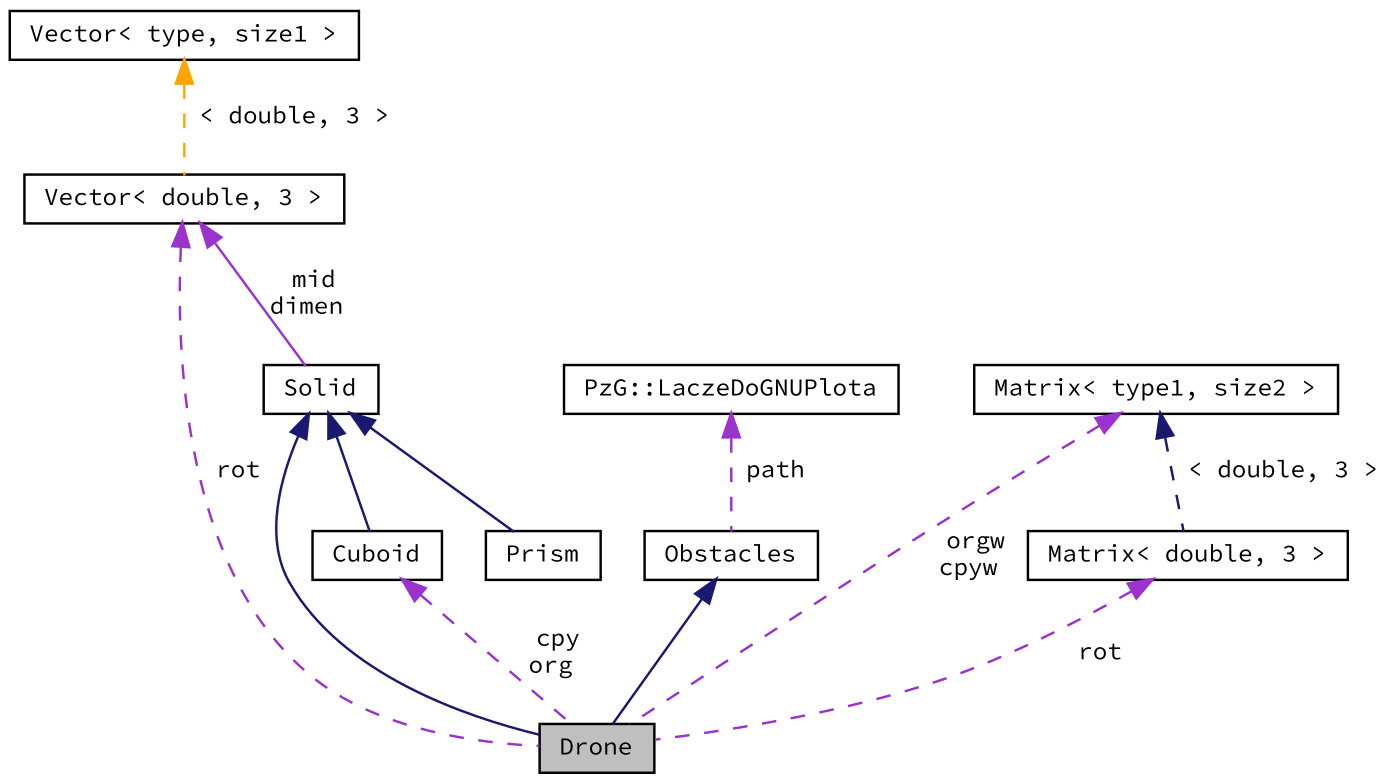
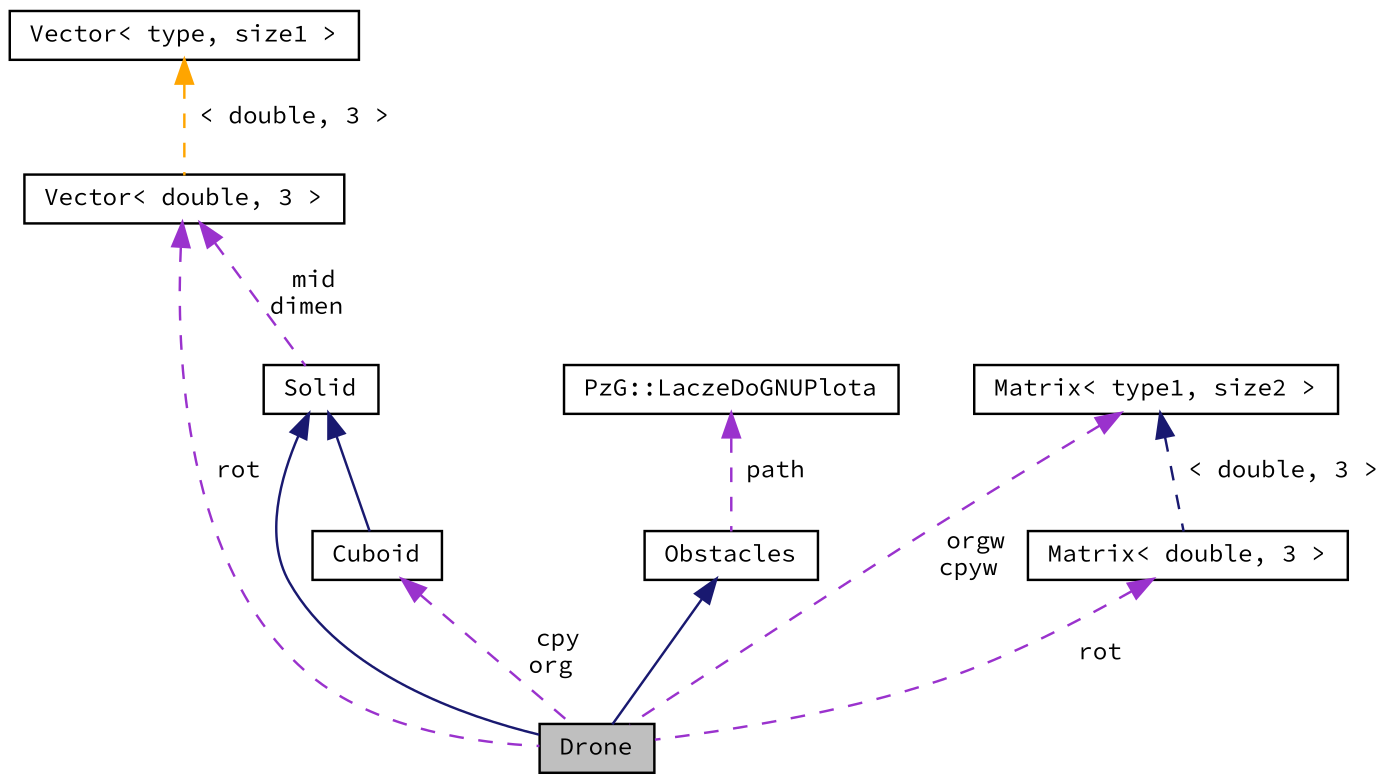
edge "Solid" -> "Vector< double, 3 >": style solid -> dashed
node "Prism": removed
